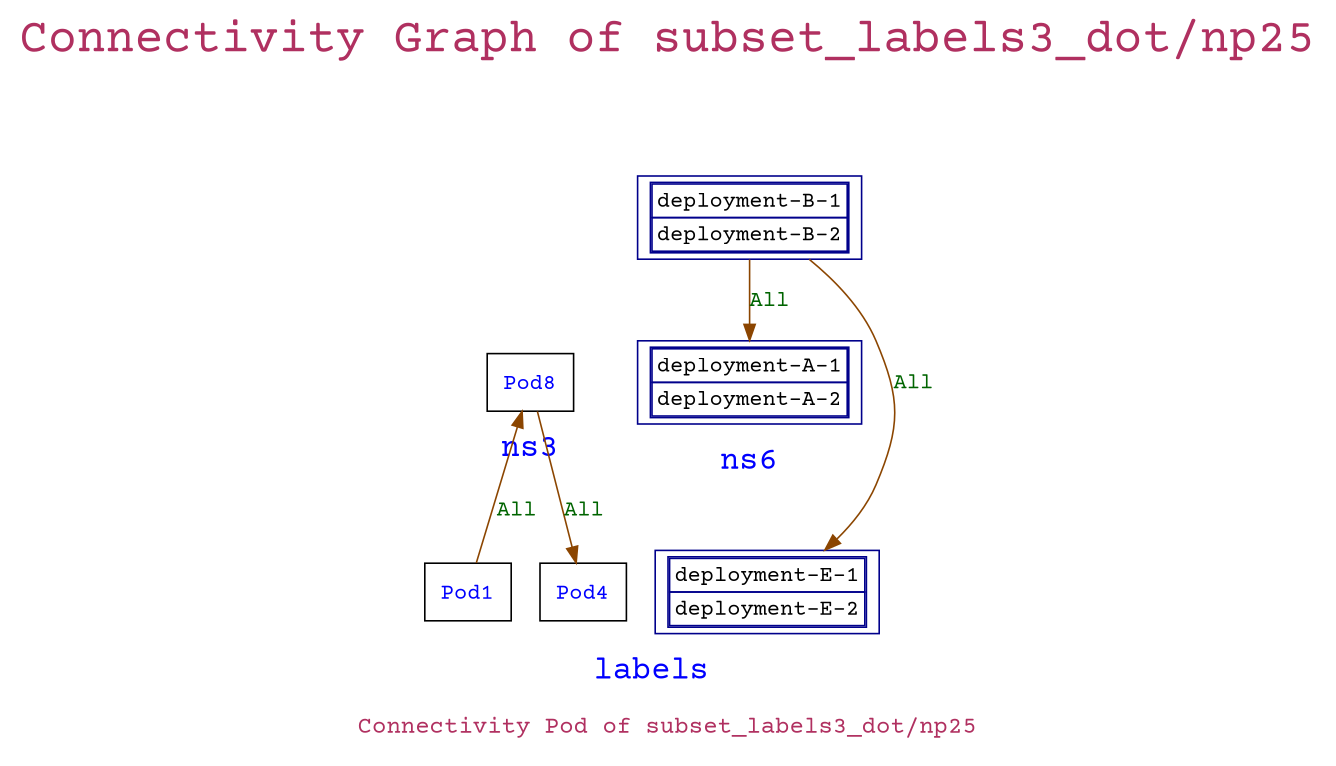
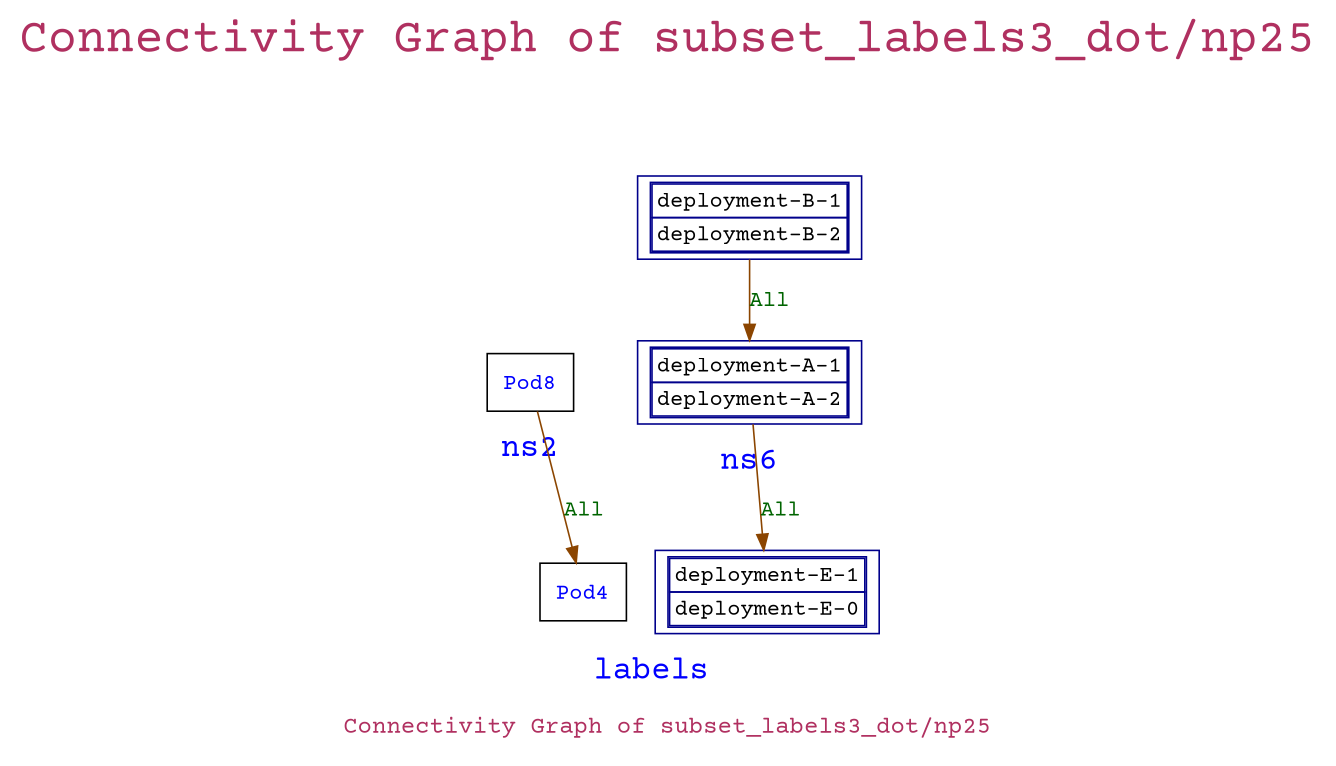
edge "deployment-B-1" -- "deployment-E-1": now "deployment-A-1" -- "deployment-E-1"
cluster "ns3": label "ns3" -> "ns2"
node "Pod1": removed
node "deployment-E-1": text "deployment-E-2" -> "deployment-E-0"
cluster "Connectivity Pod of subset_labels3_dot/np25": label "Connectivity Pod of subset_labels3_dot/np25" -> "Connectivity Graph of subset_labels3_dot/np25"
